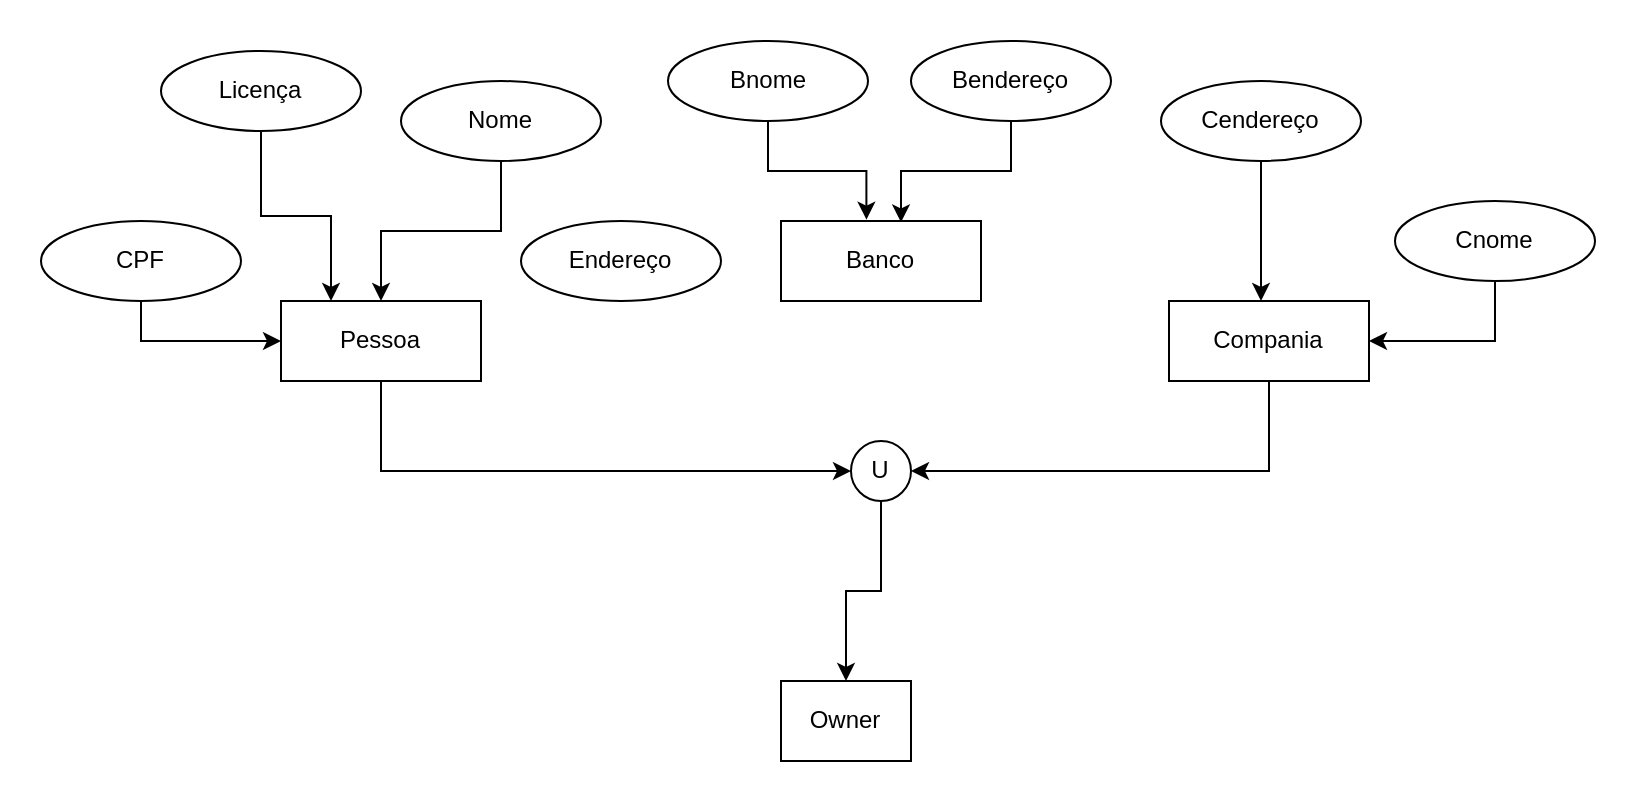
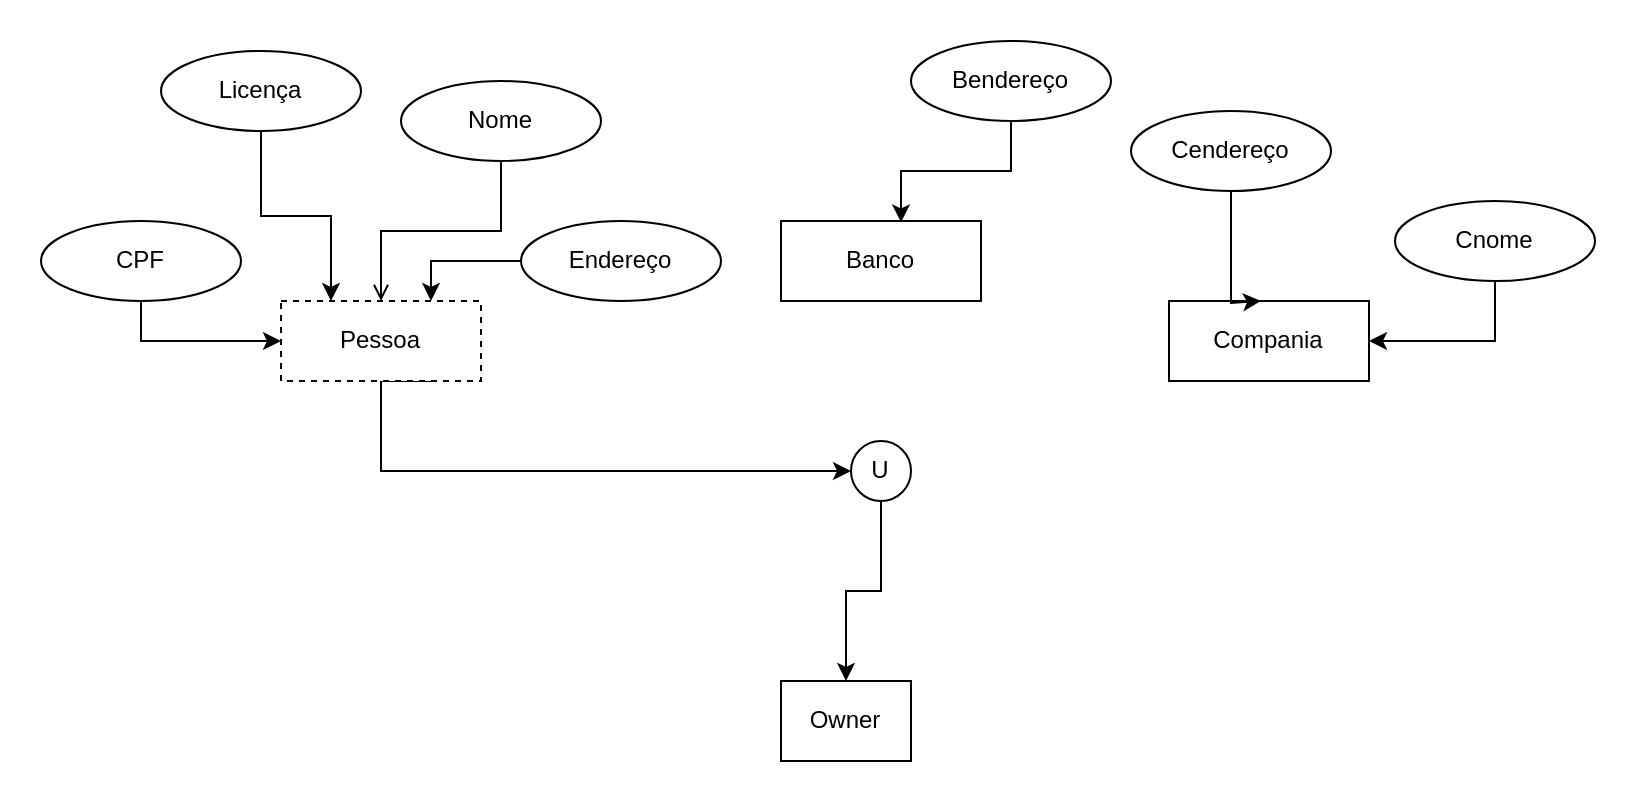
node "Bnome": removed
node "Cendereço": moved (1261, 121) -> (1231, 151)
edge "Bnome" -> "Banco": removed
edge "Endereço" -> "Pessoa": added
edge "Nome" -> "Pessoa": arrowhead classic -> open
node "Pessoa": style solid -> dashed
edge "Compania" -> "U": removed
